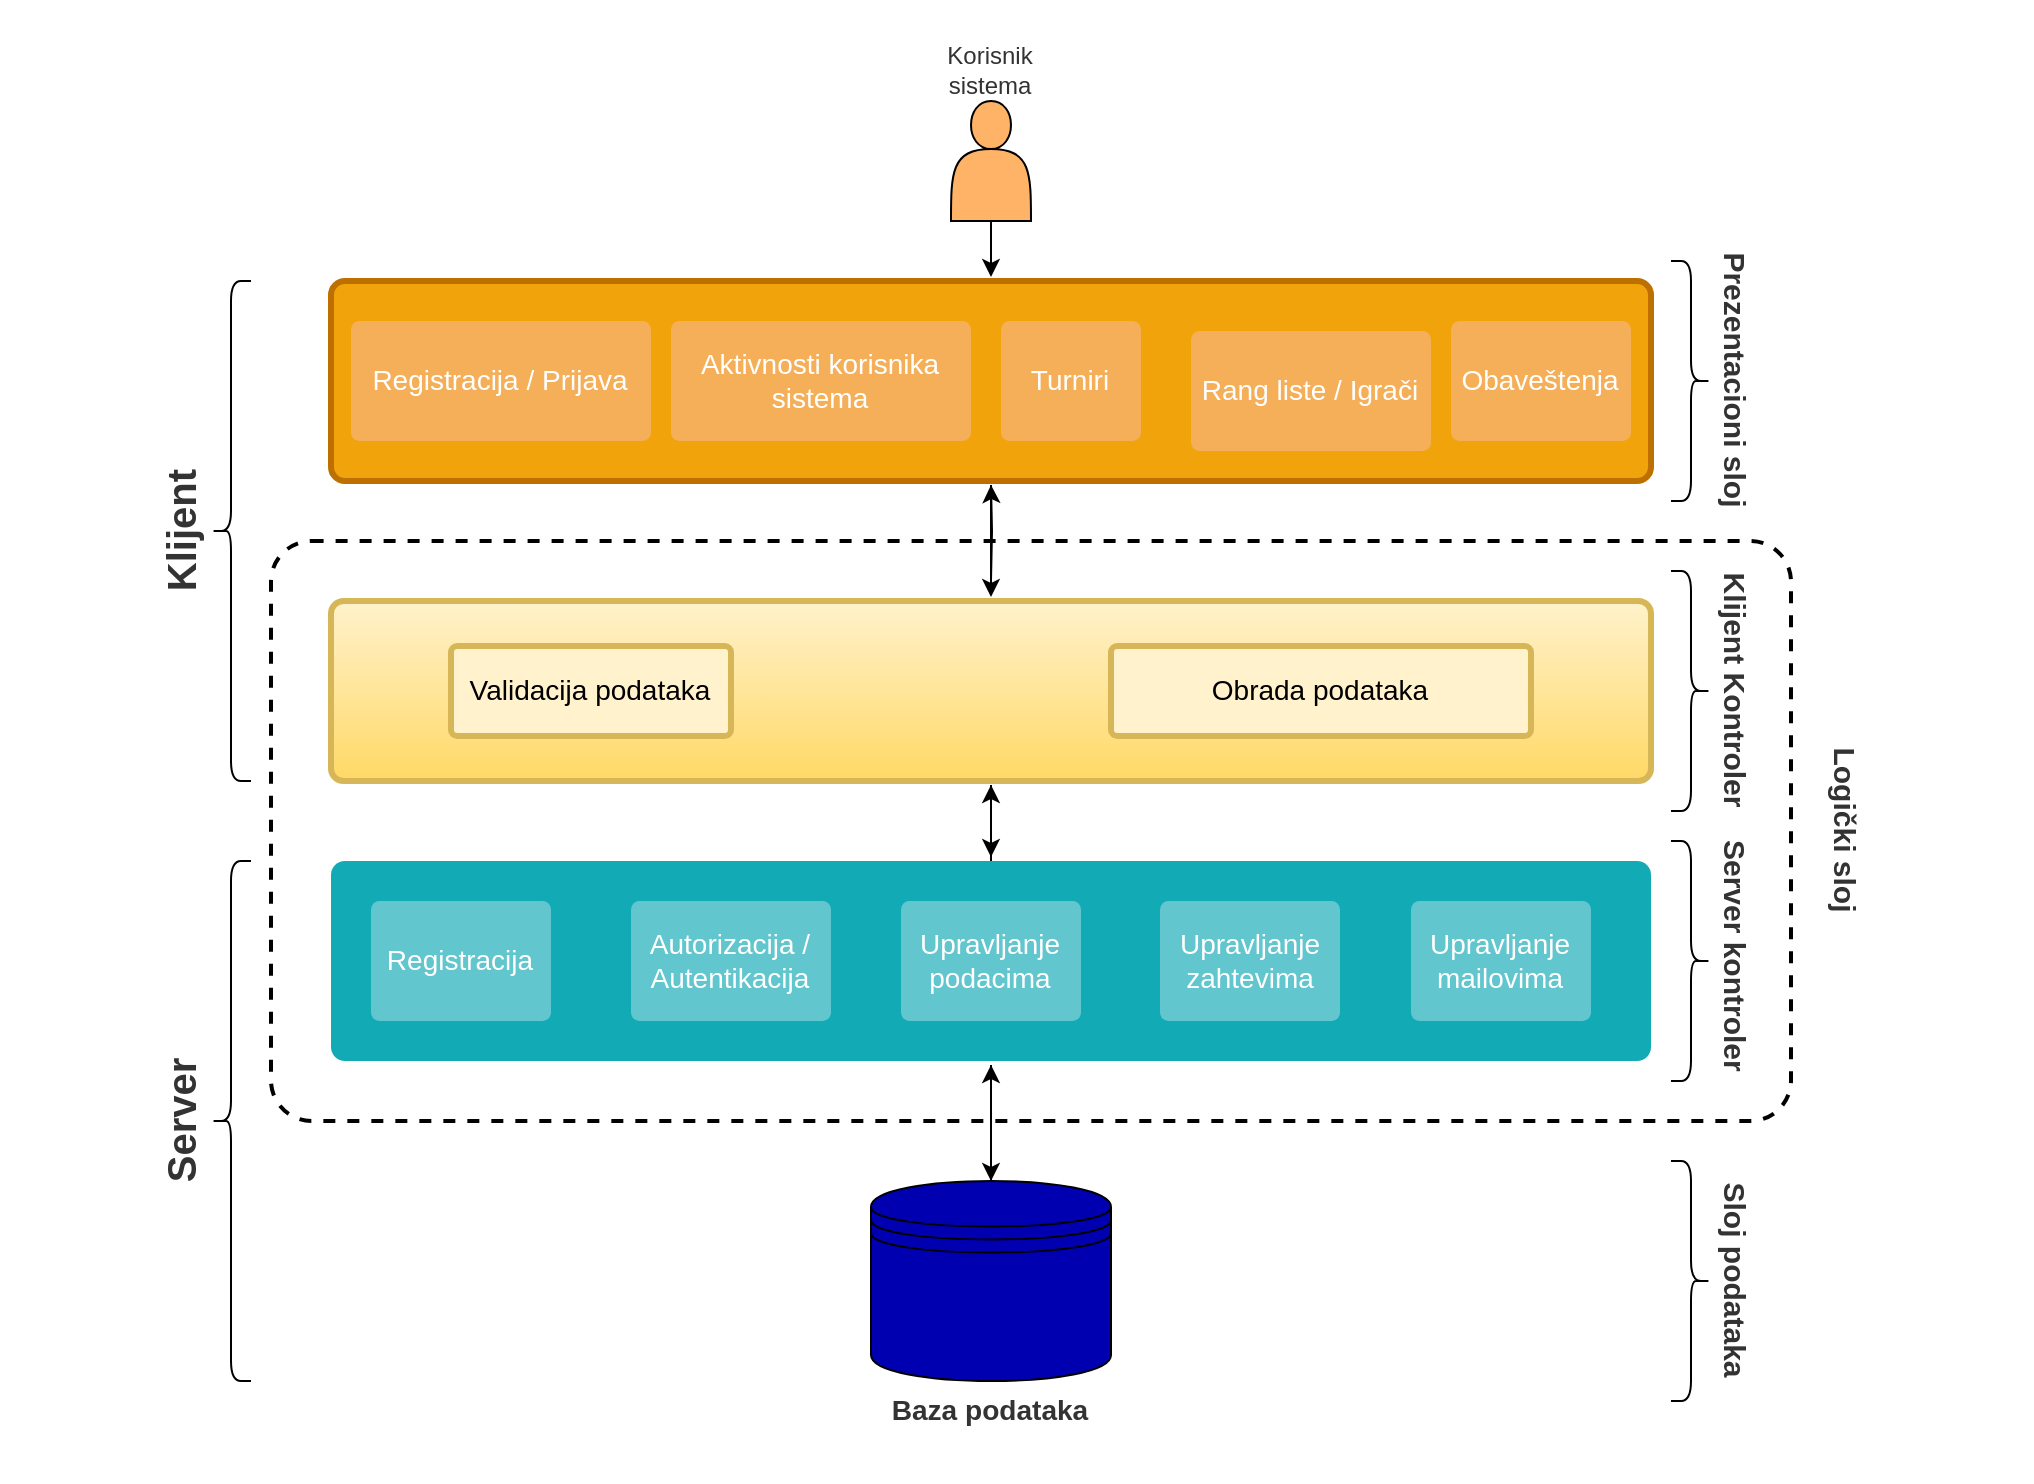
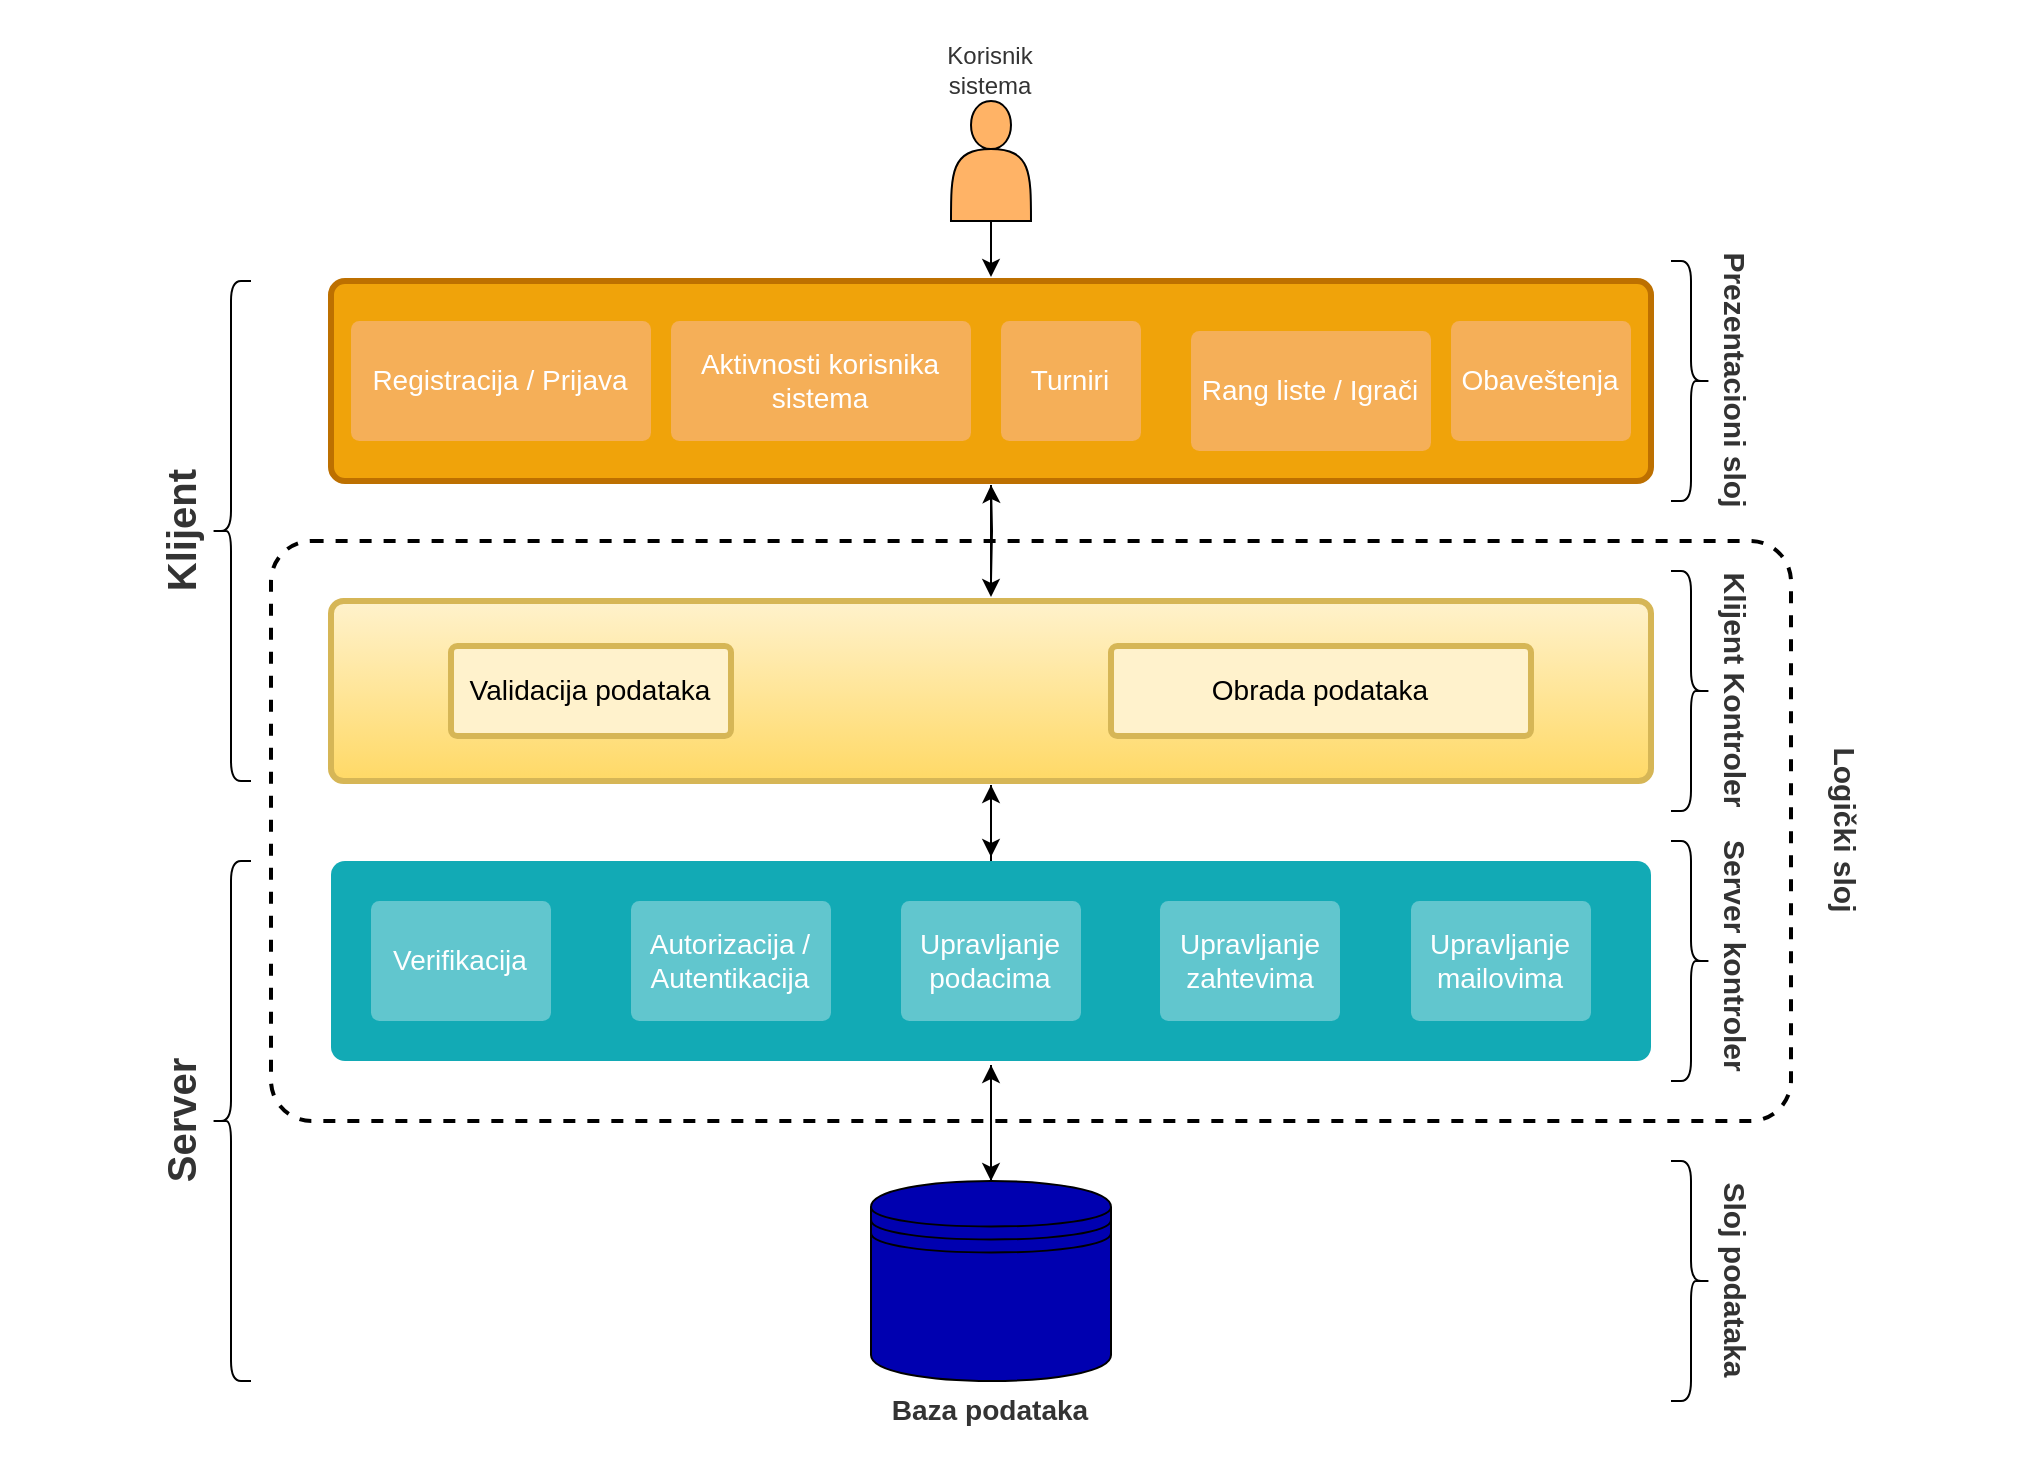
node "Registracija": label "Registracija" -> "Verifikacija"
